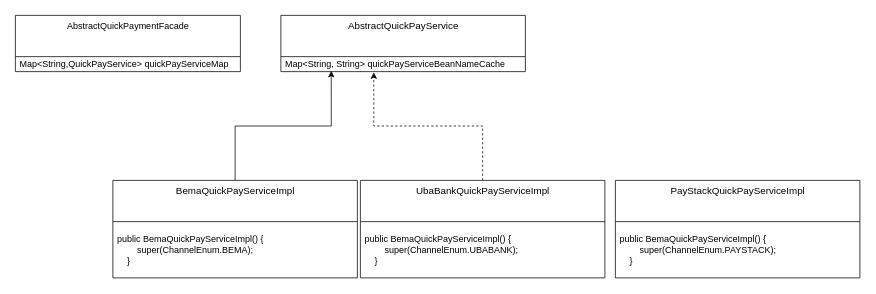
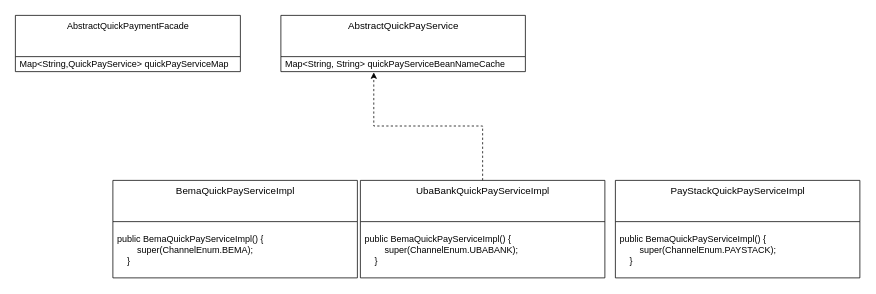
edge "BemaQuickPayServiceImpl" -> "Map<String, String> quickPayServiceBeanNameCache": removed
